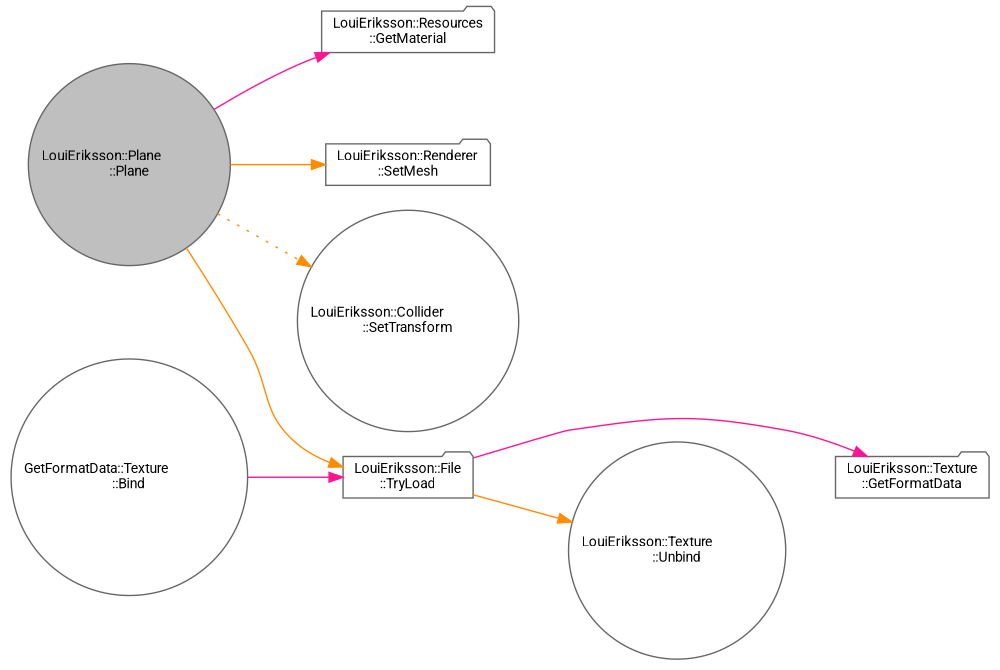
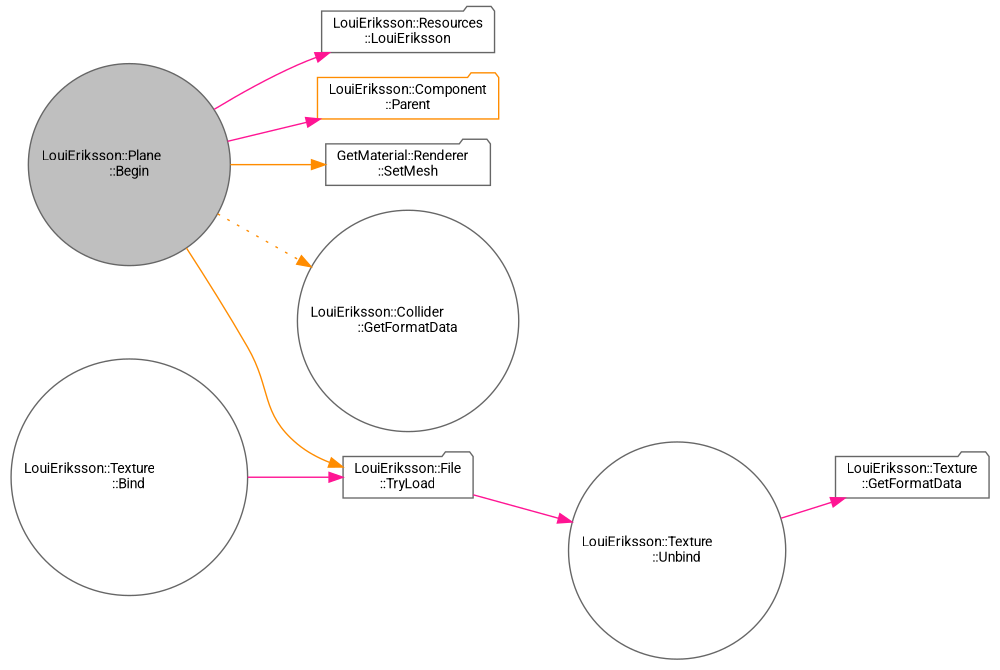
node "LouiEriksson::Resources ::GetMaterial": label "LouiEriksson::Resources ::GetMaterial" -> "LouiEriksson::Resources ::LouiEriksson"
node "LouiEriksson::Component ::Parent": added
node "LouiEriksson::Plane ::Plane": label "LouiEriksson::Plane ::Plane" -> "LouiEriksson::Plane ::Begin"
node "LouiEriksson::Renderer ::SetMesh": label "LouiEriksson::Renderer ::SetMesh" -> "GetMaterial::Renderer ::SetMesh"
node "LouiEriksson::Collider ::SetTransform": label "LouiEriksson::Collider ::SetTransform" -> "LouiEriksson::Collider ::GetFormatData"
edge "LouiEriksson::File ::TryLoad" -> "LouiEriksson::Texture ::GetFormatData": now "LouiEriksson::Texture ::Unbind" -> "LouiEriksson::Texture ::GetFormatData"
node "GetFormatData::Texture ::Bind": label "GetFormatData::Texture ::Bind" -> "LouiEriksson::Texture ::Bind"
edge "LouiEriksson::File ::TryLoad" -> "LouiEriksson::Texture ::Unbind": color darkorange -> deeppink
